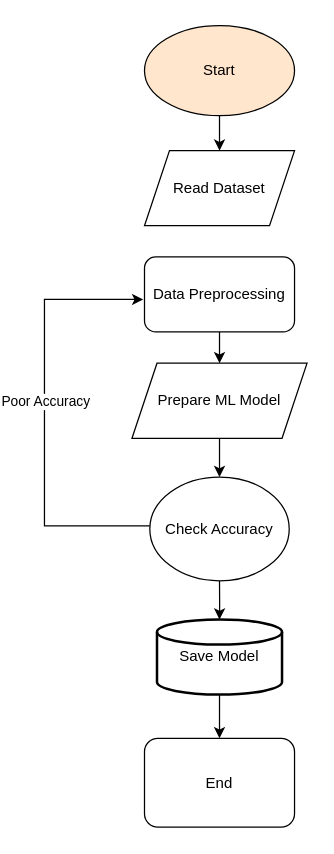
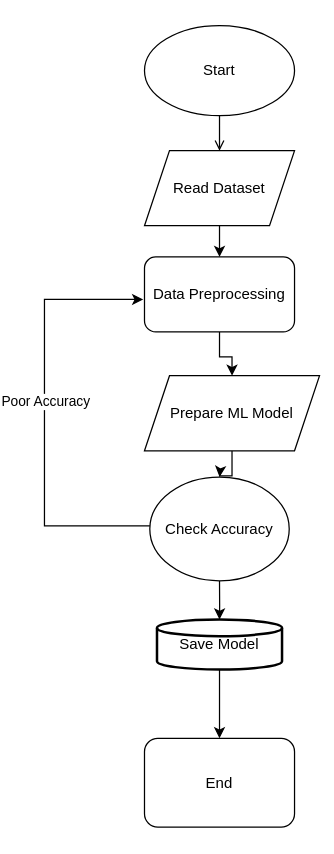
node "Start": fillcolor #ffe6cc -> #ffffff
edge "Start" -> "Read Dataset": arrowhead classic -> open
edge "Read Dataset" -> "Data Preprocessing": added
node "Prepare ML Model": moved (219, 401) -> (232, 413)
node "Save Model": size 125x75 -> 125x50
